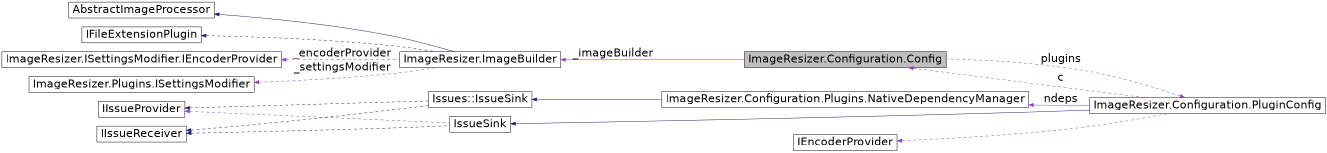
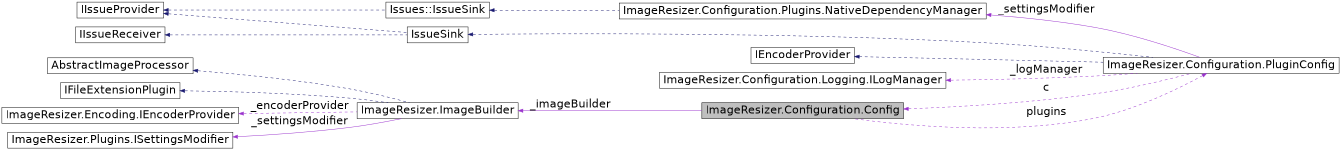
edge "ImageResizer.ImageBuilder" -> "AbstractImageProcessor": style solid -> dashed
node "ImageResizer.ISettingsModifier.IEncoderProvider": label "ImageResizer.ISettingsModifier.IEncoderProvider" -> "ImageResizer.Encoding.IEncoderProvider"
edge "ImageResizer.ImageBuilder" -> "ImageResizer.Plugins.ISettingsModifier": style dashed -> solid
node "ImageResizer.Configuration.Logging.ILogManager": added
edge "ImageResizer.Configuration.Plugins.NativeDependencyManager" -> "Issues::IssueSink": style solid -> dashed
edge "ImageResizer.Configuration.PluginConfig" -> "ImageResizer.Configuration.Plugins.NativeDependencyManager": label " ndeps" -> " _settingsModifier"
edge "IssueSink" -> "IIssueProvider": color darkorchid3 -> midnightblue
edge "ImageResizer.Configuration.PluginConfig" -> "IssueSink": style solid -> dashed
edge "Issues::IssueSink" -> "IIssueReceiver": removed
edge "ImageResizer.Configuration.PluginConfig" -> "IEncoderProvider": color darkorchid3 -> midnightblue
